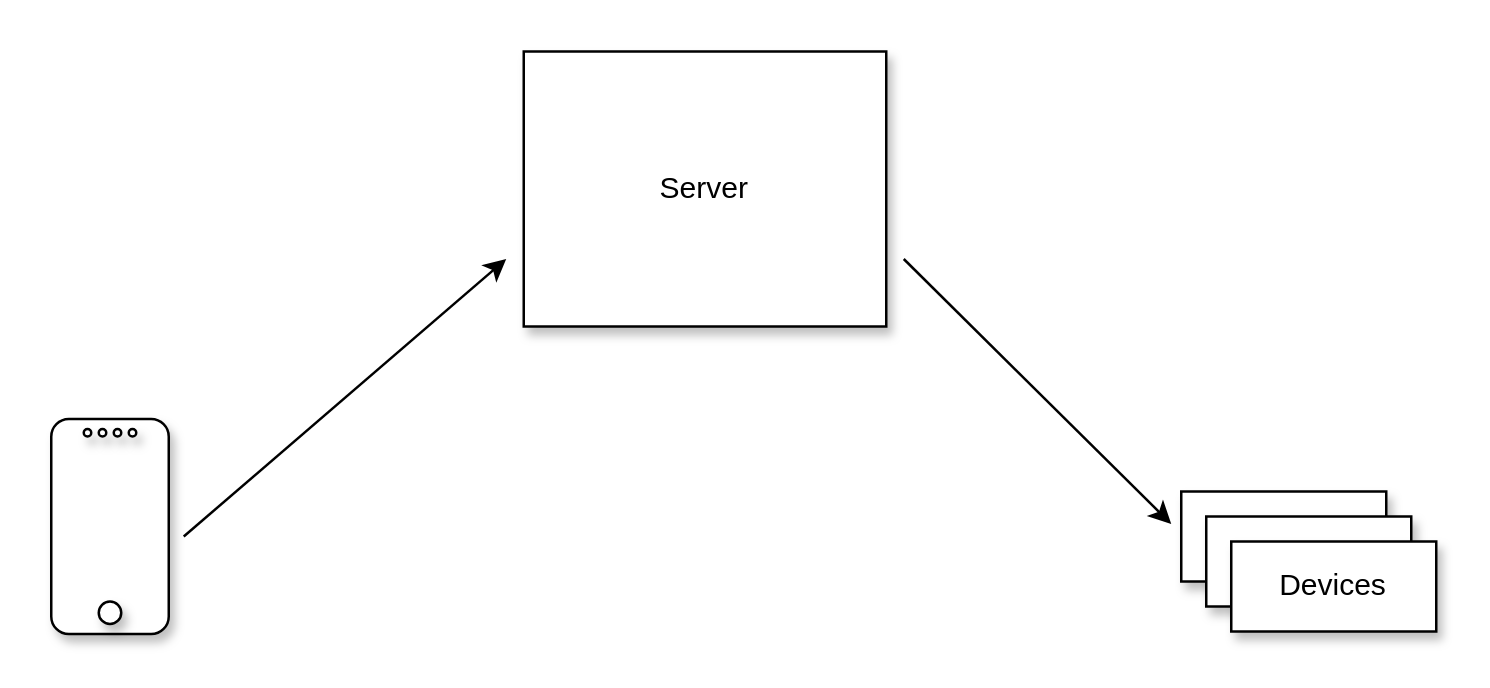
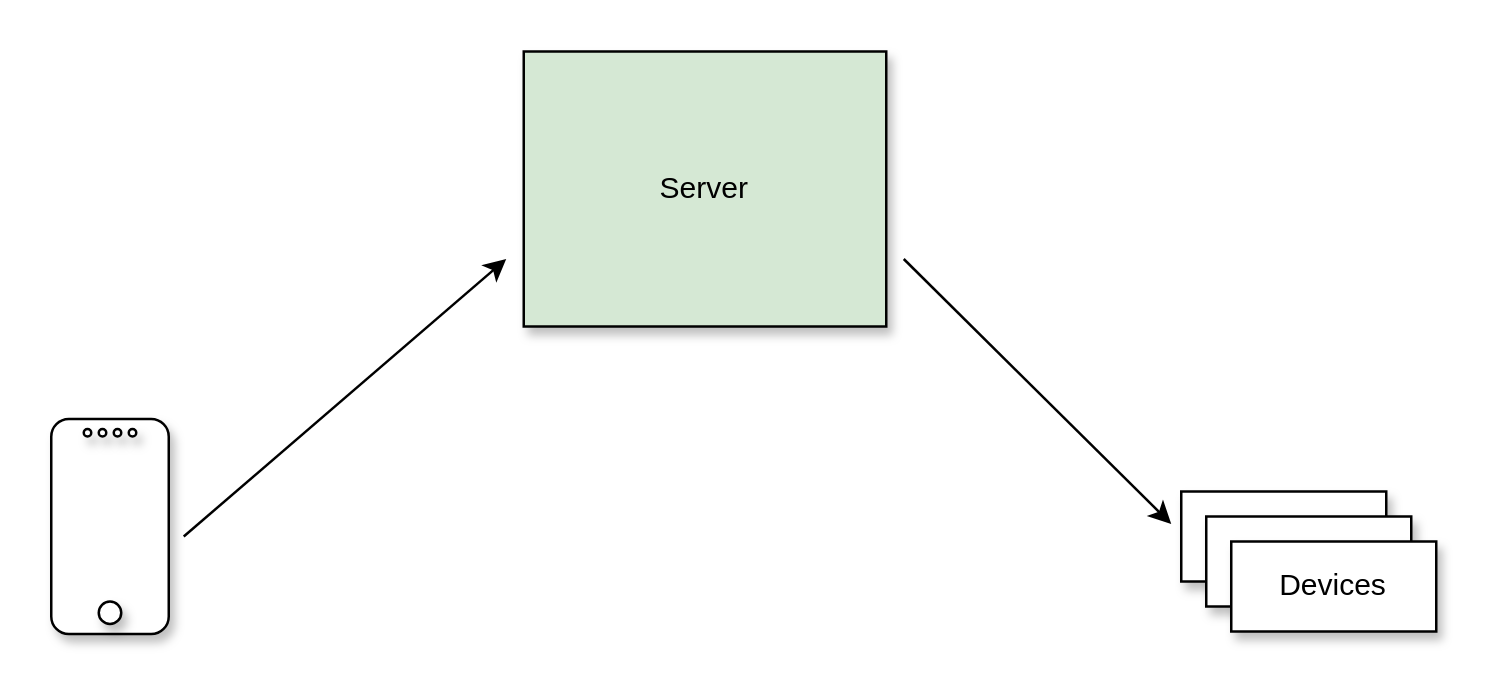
node "Server": fillcolor #ffffff -> #d5e8d4
